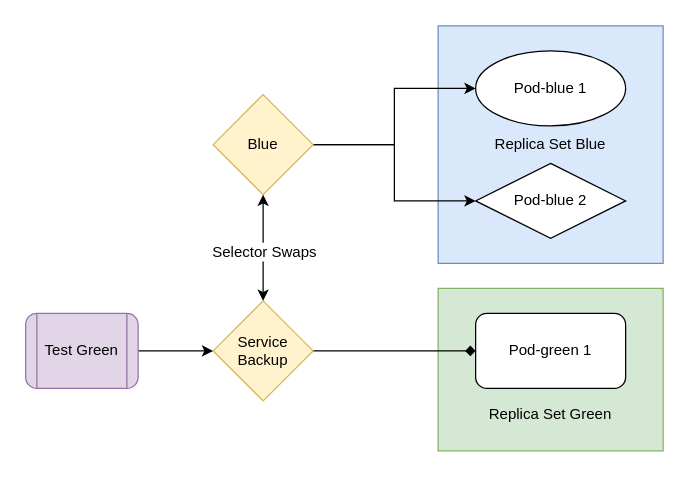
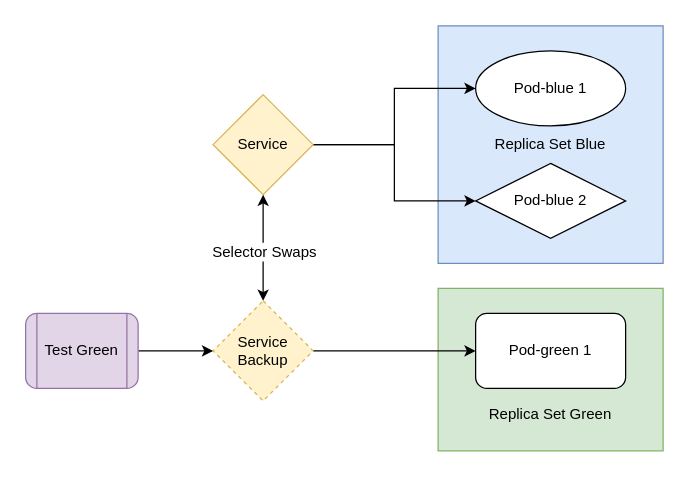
node "Blue": label "Blue" -> "Service"
node "Service Backup": style solid -> dashed
edge "Service Backup" -> "Pod-green 1": arrowhead diamond -> classic
